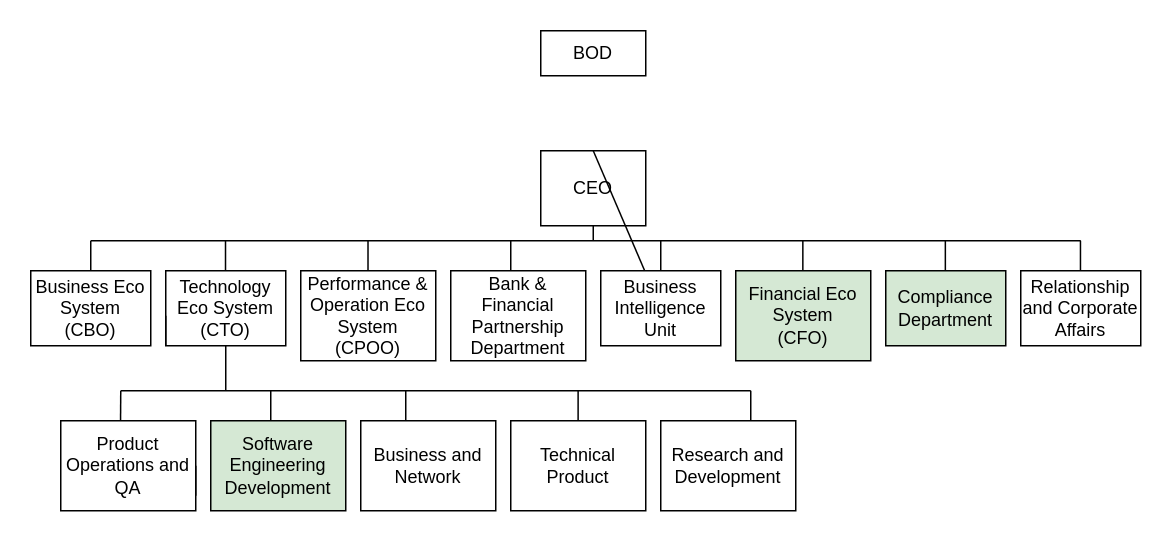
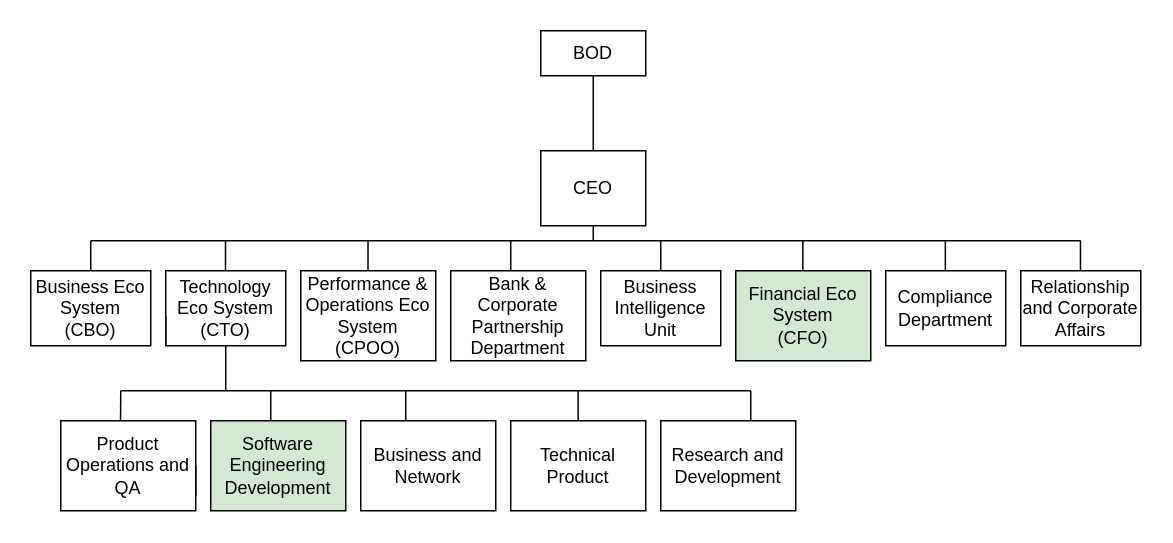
edge "CEO" -- "Business Intelligence Unit": now "CEO" -- "BOD"
node "Compliance Department": fillcolor #d5e8d4 -> #ffffff
node "Performance & Operation Eco System (CPOO)": label "Performance & Operation Eco System (CPOO)" -> "Performance & Operations Eco System (CPOO)"
node "Bank & Financial Partnership Department": label "Bank & Financial Partnership Department" -> "Bank & Corporate Partnership Department"
